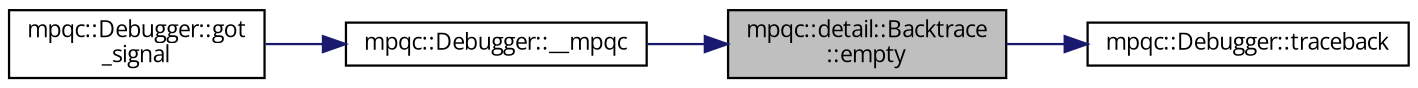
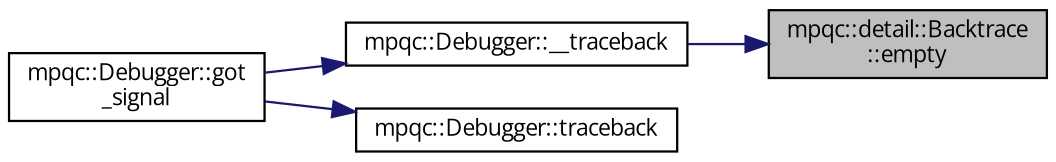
node "mpqc::Debugger::__mpqc": label "mpqc::Debugger::__mpqc" -> "mpqc::Debugger::__traceback"
edge "mpqc::detail::Backtrace ::empty" -> "mpqc::Debugger::traceback": now "mpqc::Debugger::got _signal" -> "mpqc::Debugger::traceback"
